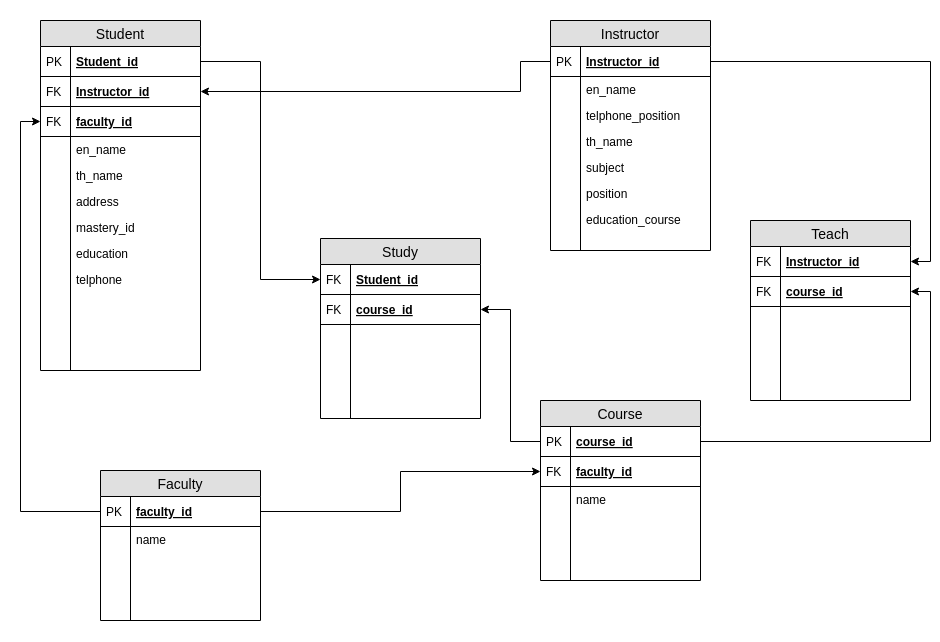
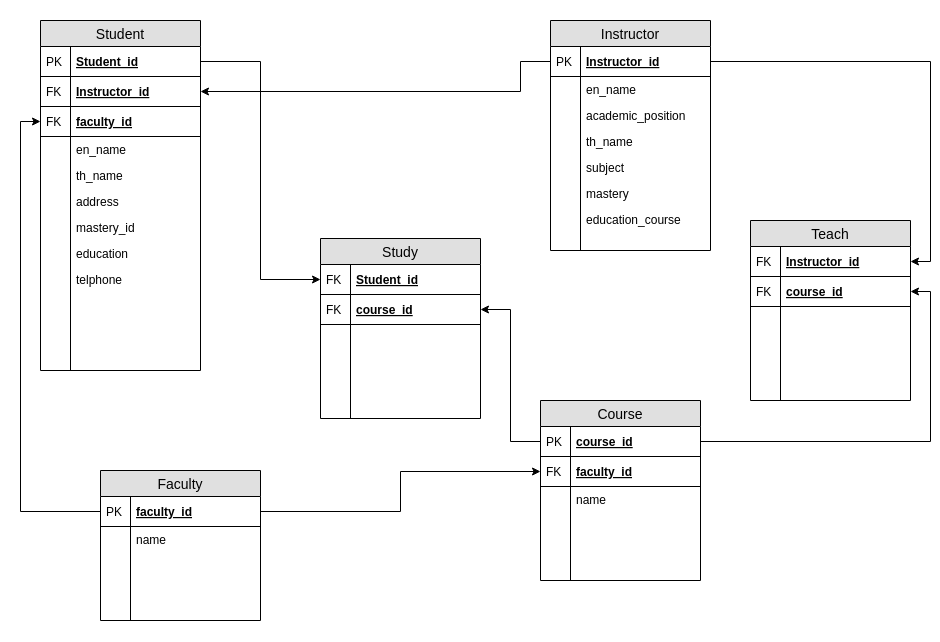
node "telphone_position": label "telphone_position" -> "academic_position"
node "position": label "position" -> "mastery"
